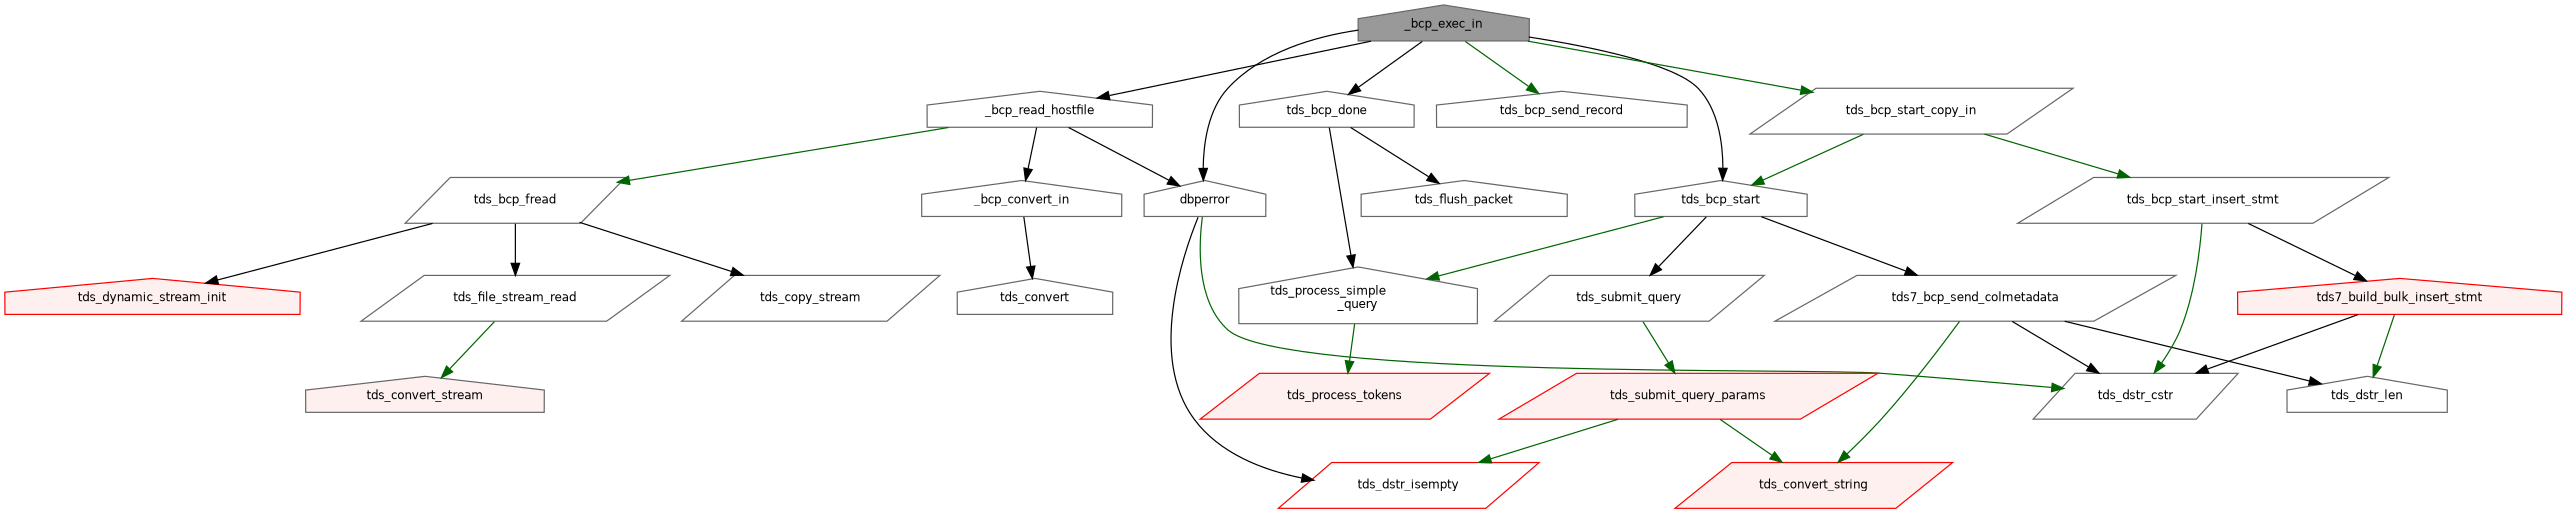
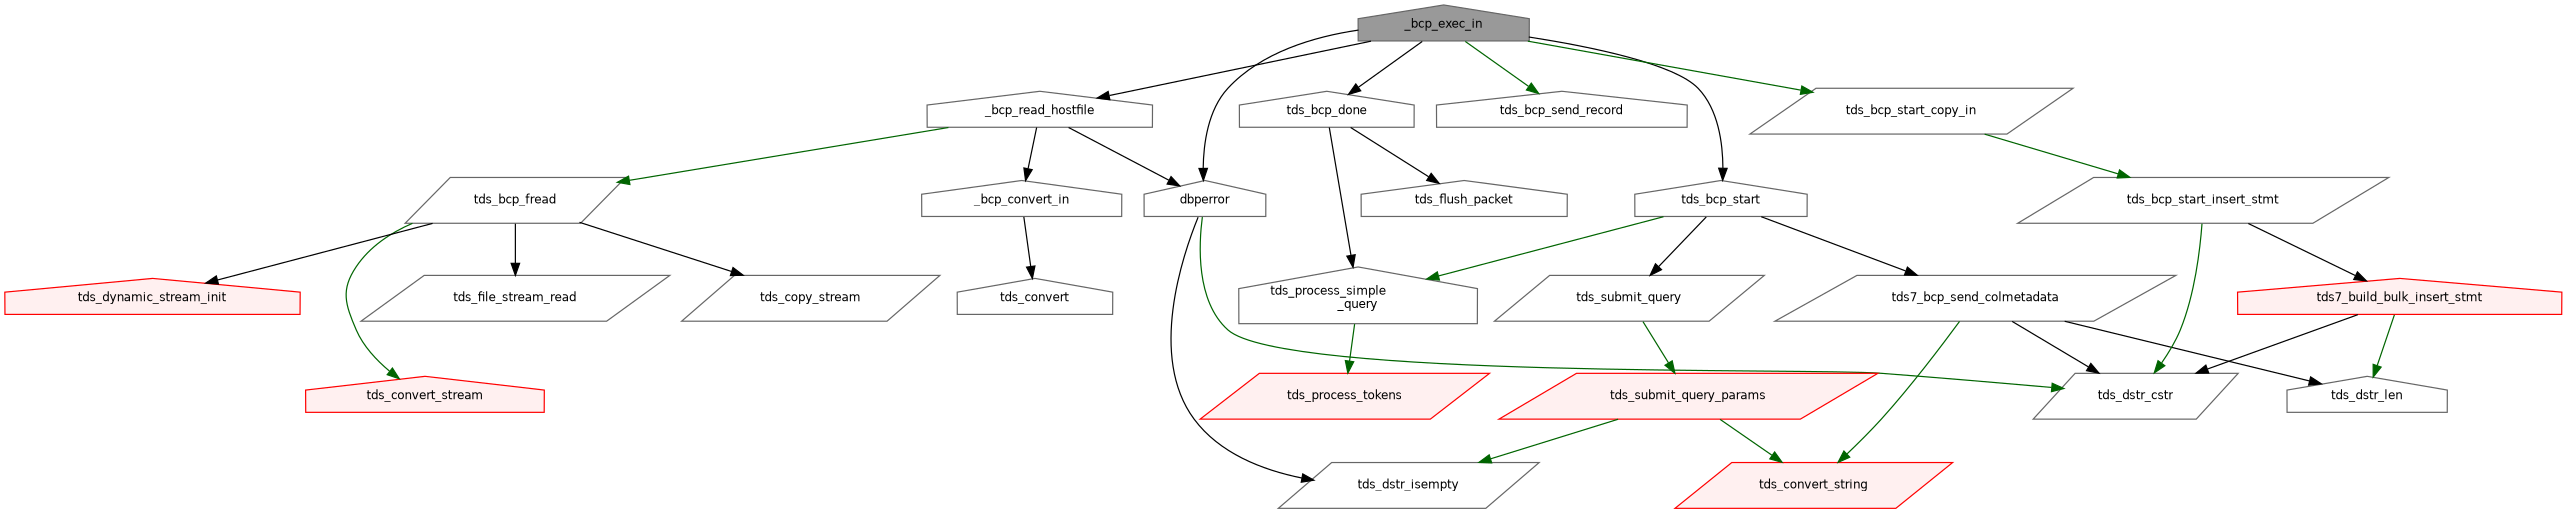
edge "tds_bcp_start_copy_in" -> "tds_bcp_start": removed
edge "tds_file_stream_read" -> "tds_convert_stream": now "tds_bcp_fread" -> "tds_convert_stream"
node "tds_convert_stream": color grey40 -> red
node "tds_dstr_isempty": color red -> grey40
